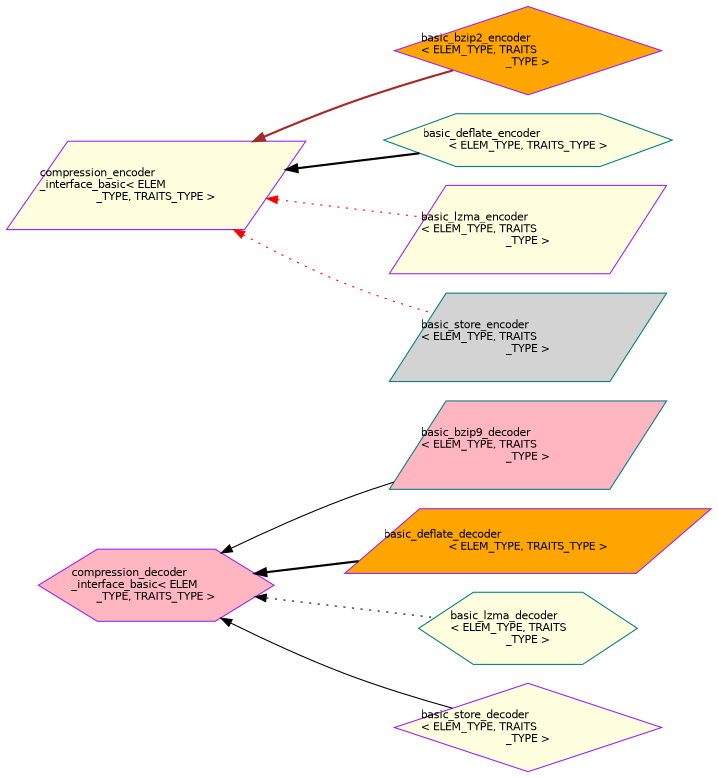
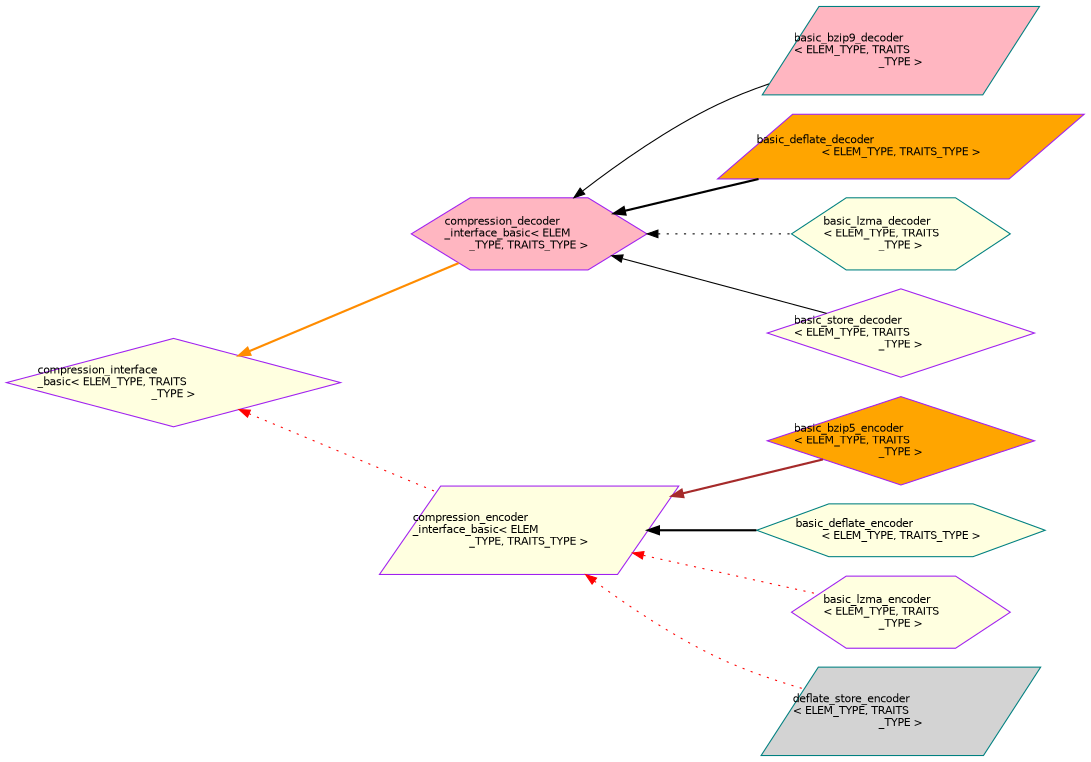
node "basic_bzip2_encoder < ELEM_TYPE, TRAITS _TYPE >": label "basic_bzip2_encoder < ELEM_TYPE, TRAITS _TYPE >" -> "basic_bzip5_encoder < ELEM_TYPE, TRAITS _TYPE >"
node "basic_lzma_encoder < ELEM_TYPE, TRAITS _TYPE >": shape parallelogram -> hexagon
node "basic_store_encoder < ELEM_TYPE, TRAITS _TYPE >": label "basic_store_encoder < ELEM_TYPE, TRAITS _TYPE >" -> "deflate_store_encoder < ELEM_TYPE, TRAITS _TYPE >"
node "compression_interface _basic< ELEM_TYPE, TRAITS _TYPE >": added
